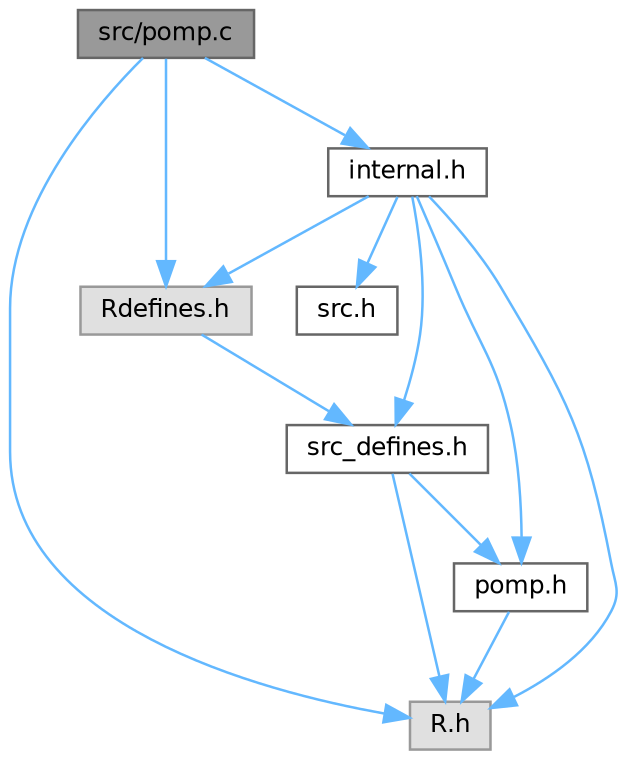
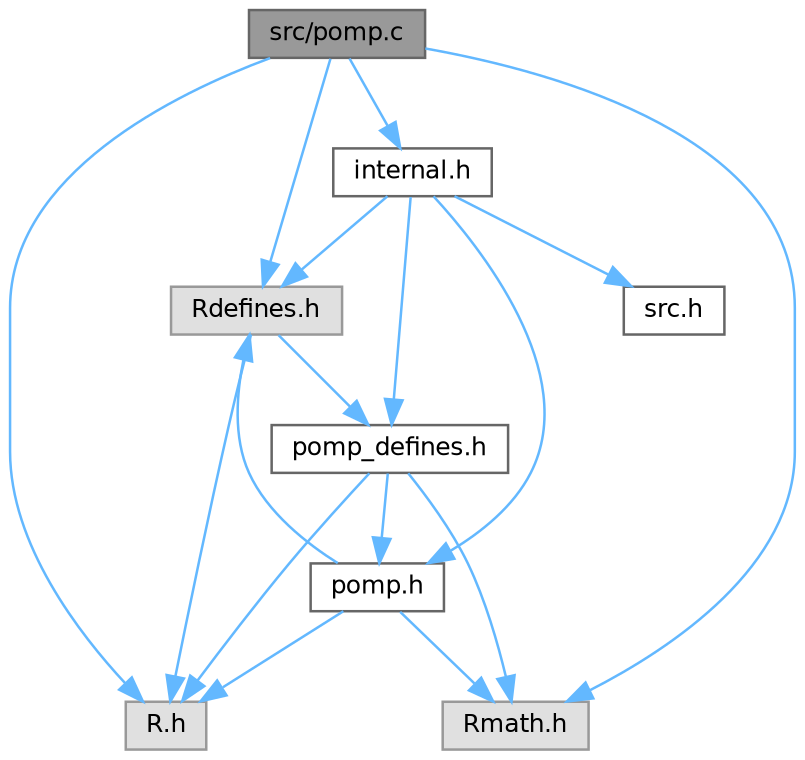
node "src_defines.h": label "src_defines.h" -> "pomp_defines.h"
edge "internal.h" -> "R.h": now "Rdefines.h" -> "R.h"
edge "pomp.h" -> "Rdefines.h": added
node "Rmath.h": added
